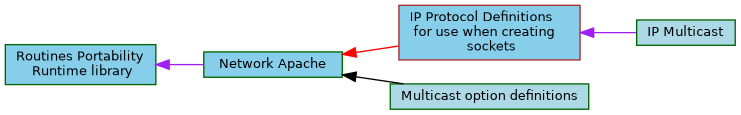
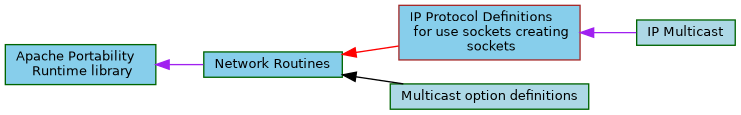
node "IP Protocol Definitions for use when creating sockets": label "IP Protocol Definitions for use when creating sockets" -> "IP Protocol Definitions for use sockets creating sockets"
node "Routines Portability Runtime library": label "Routines Portability Runtime library" -> "Apache Portability Runtime library"
node "Network Apache": label "Network Apache" -> "Network Routines"
